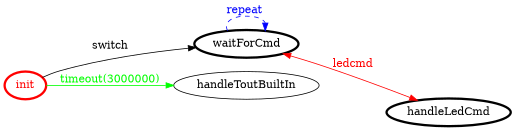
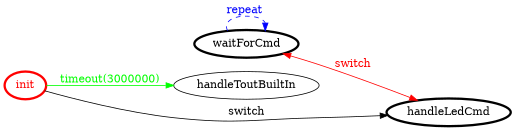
edge "init" -> "waitForCmd": now "init" -> "handleLedCmd"
edge "waitForCmd" -- "handleLedCmd": label "ledcmd" -> "switch"
